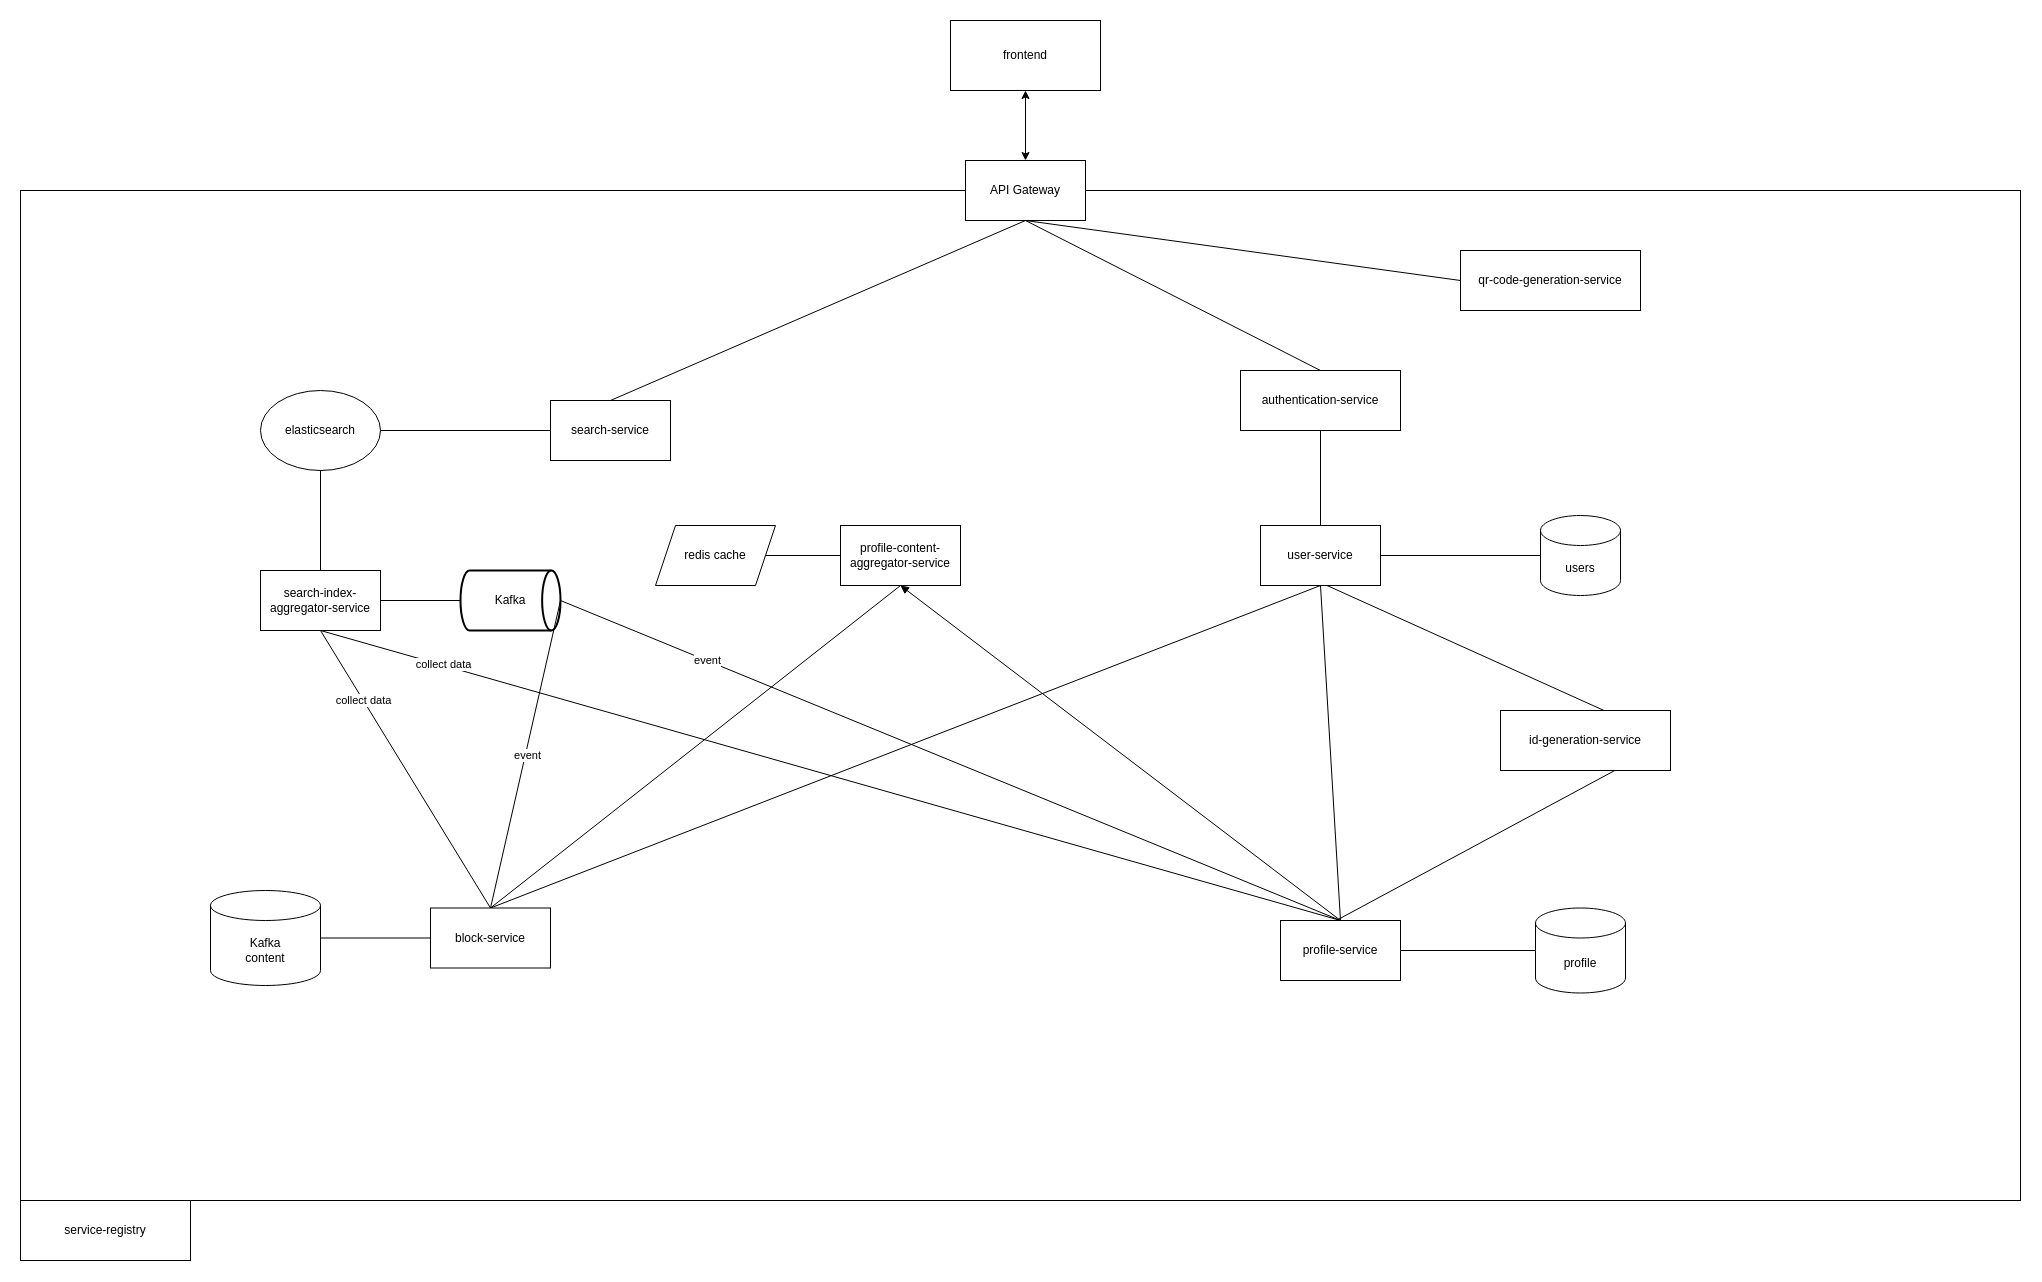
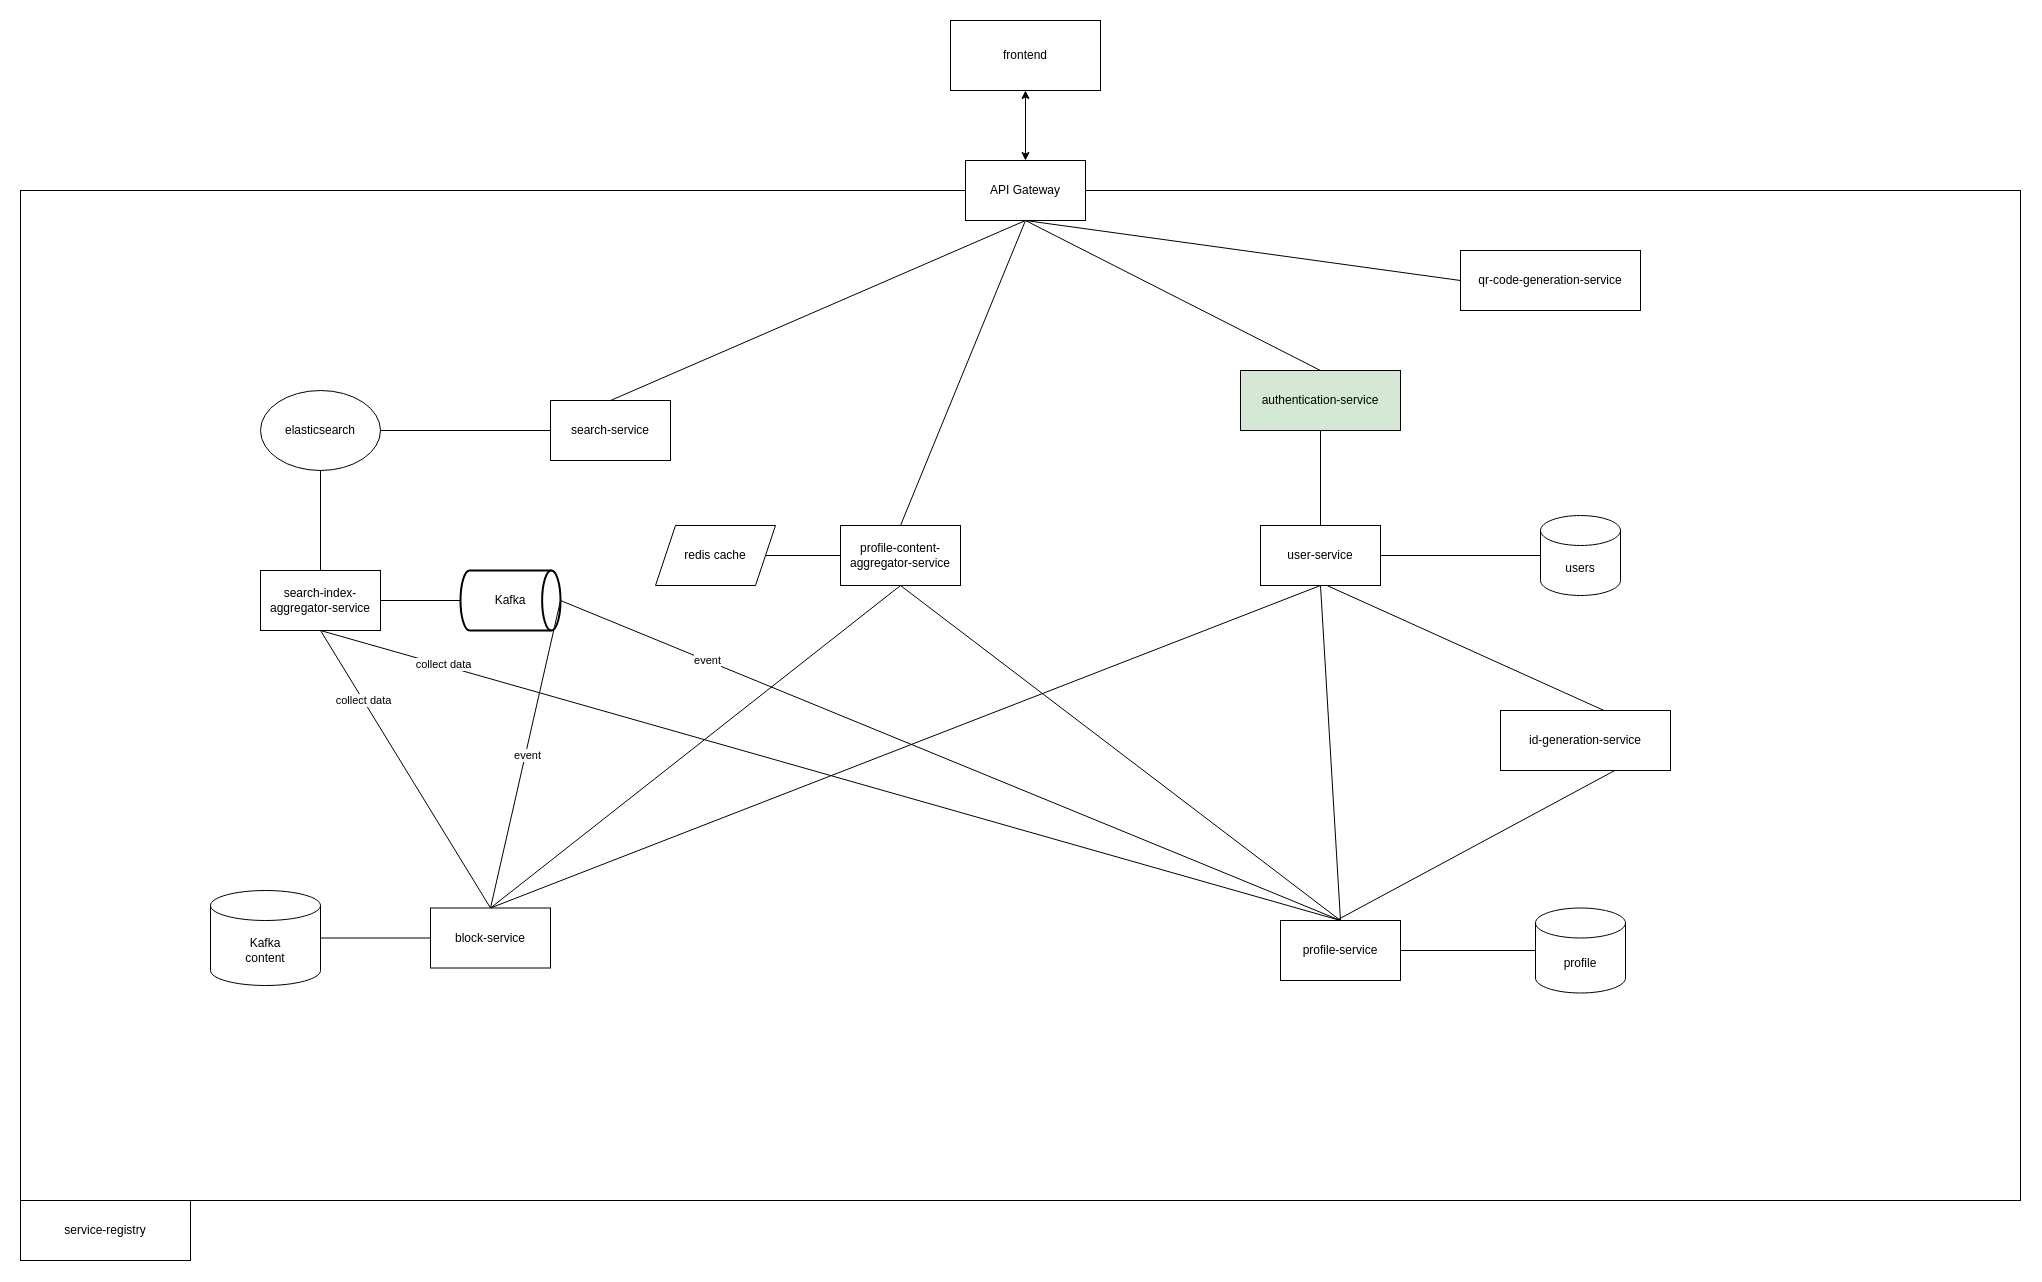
edge "API Gateway" -- "profile-content-aggregator-service": added
node "authentication-service": fillcolor #ffffff -> #d5e8d4
edge "profile-service" -> "profile-content-aggregator-service": arrowhead block -> none
